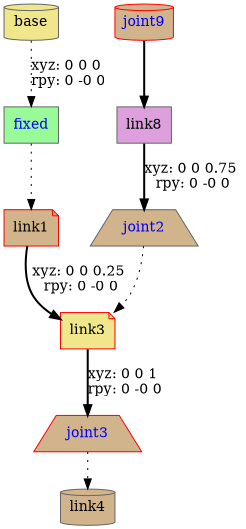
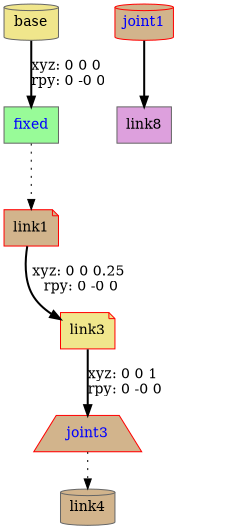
node "joint9": label "joint9" -> "joint1"
edge "base" -> "fixed": style dotted -> bold
node "joint2": removed
